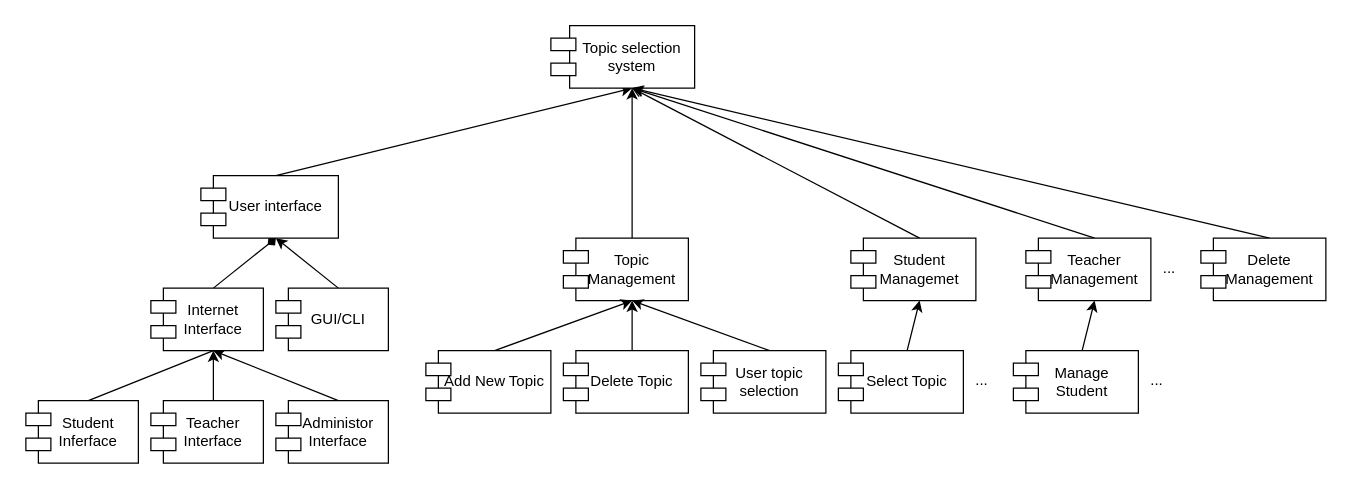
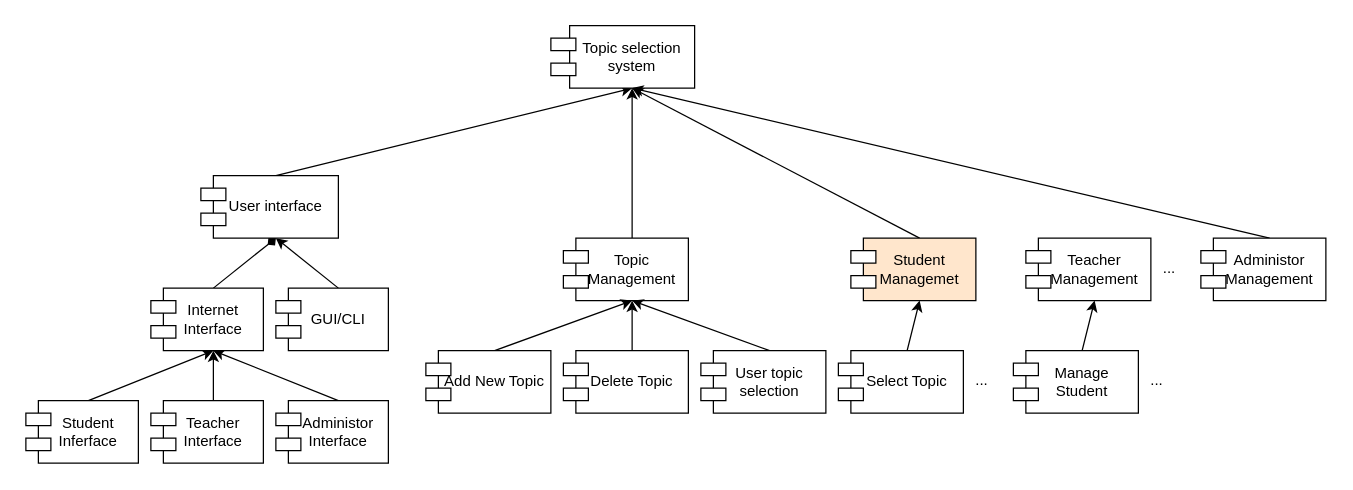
edge "Student Managemet" -> "Topic selection system": arrowhead open -> classic
edge "Teacher Management" -> "Topic selection system": removed
node "Student Managemet": fillcolor #ffffff -> #ffe6cc
node "Delete Management": label "Delete Management" -> "Administor Management"
edge "Internet Interface" -- "Student Inferface": arrowhead none -> classic
